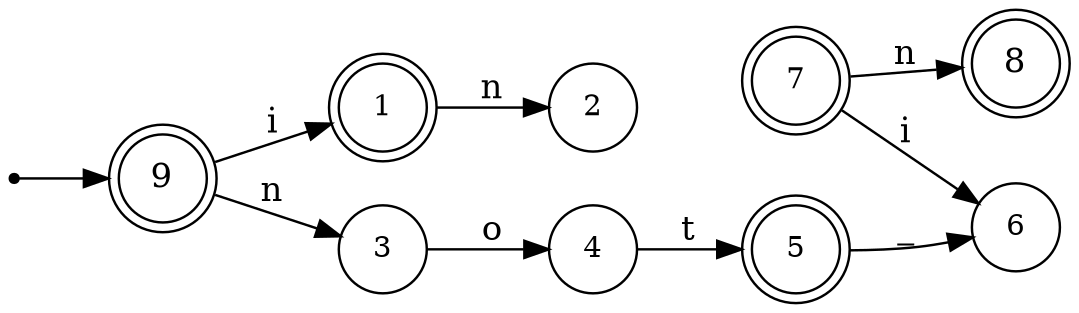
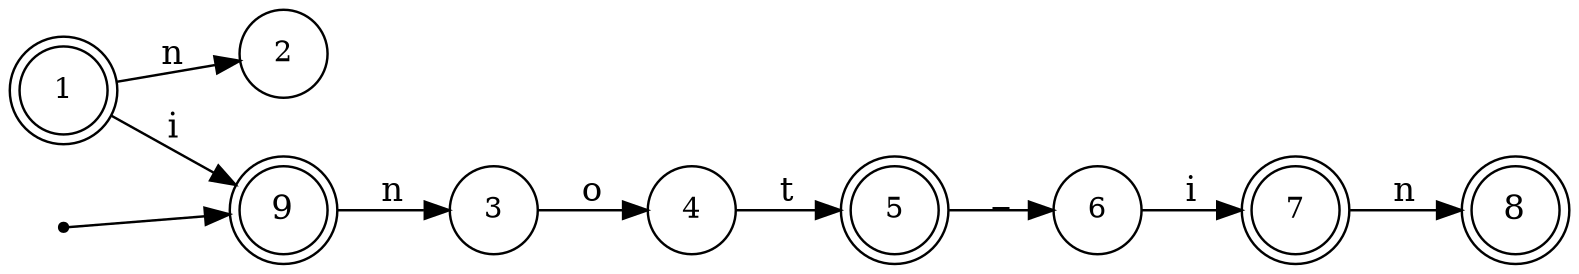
edge "9" -> "1": reversed
edge "7" -> "6": reversed
